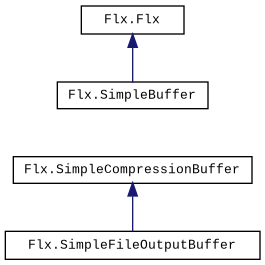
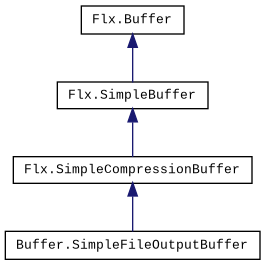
node "Flx.Flx": label "Flx.Flx" -> "Flx.Buffer"
edge "Flx.SimpleCompressionBuffer" -> "Flx.SimpleBuffer": added
node "Flx.SimpleFileOutputBuffer": label "Flx.SimpleFileOutputBuffer" -> "Buffer.SimpleFileOutputBuffer"
